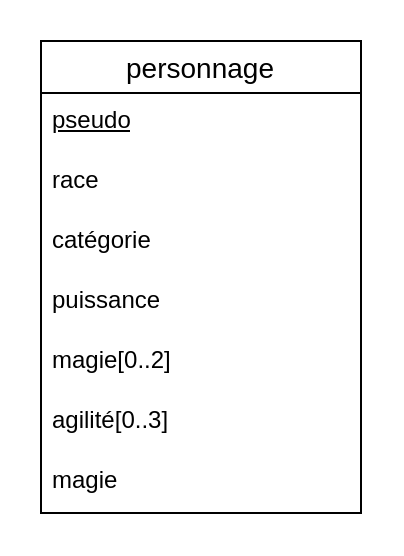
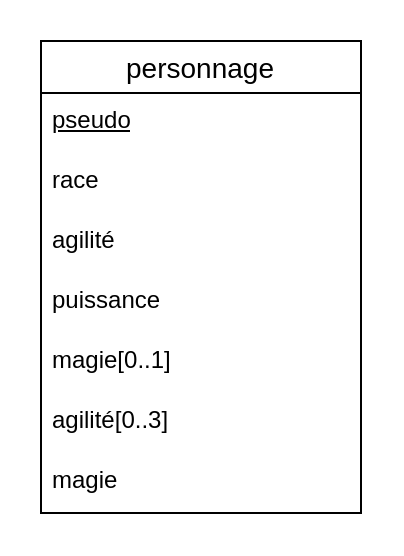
node "catégorie": label "catégorie" -> "agilité"
node "magie[0..2]": label "magie[0..2]" -> "magie[0..1]"
